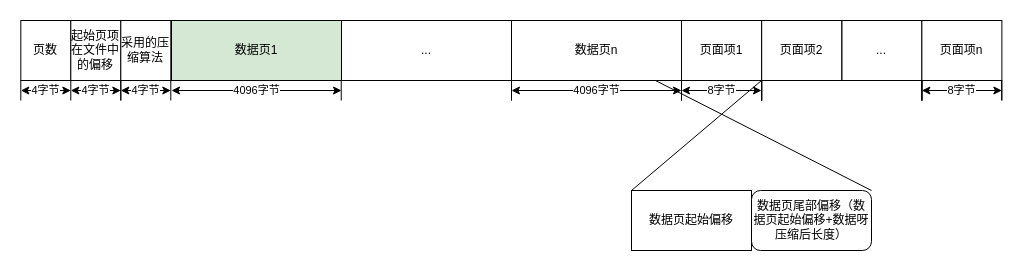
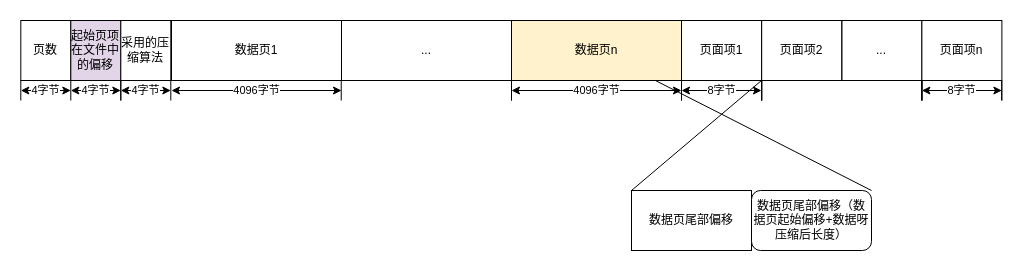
node "起始页项在文件中的偏移": fillcolor #ffffff -> #e1d5e7
node "数据页1": fillcolor #d5e8d4 -> #ffffff
node "数据页n": fillcolor #ffffff -> #fff2cc
node "数据页起始偏移": label "数据页起始偏移" -> "数据页尾部偏移"
